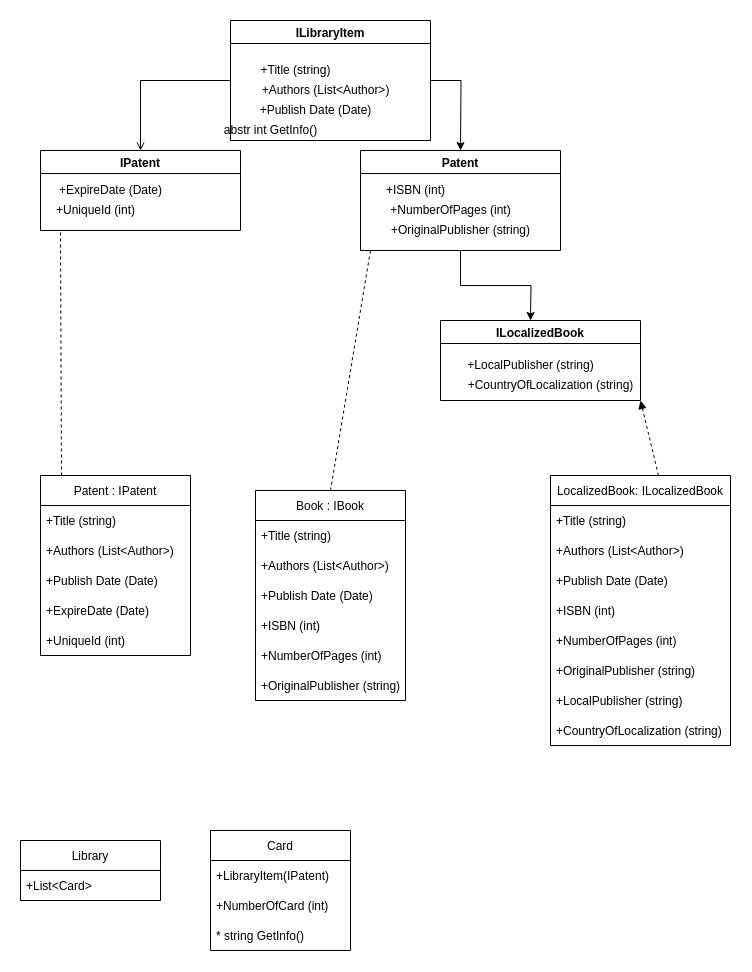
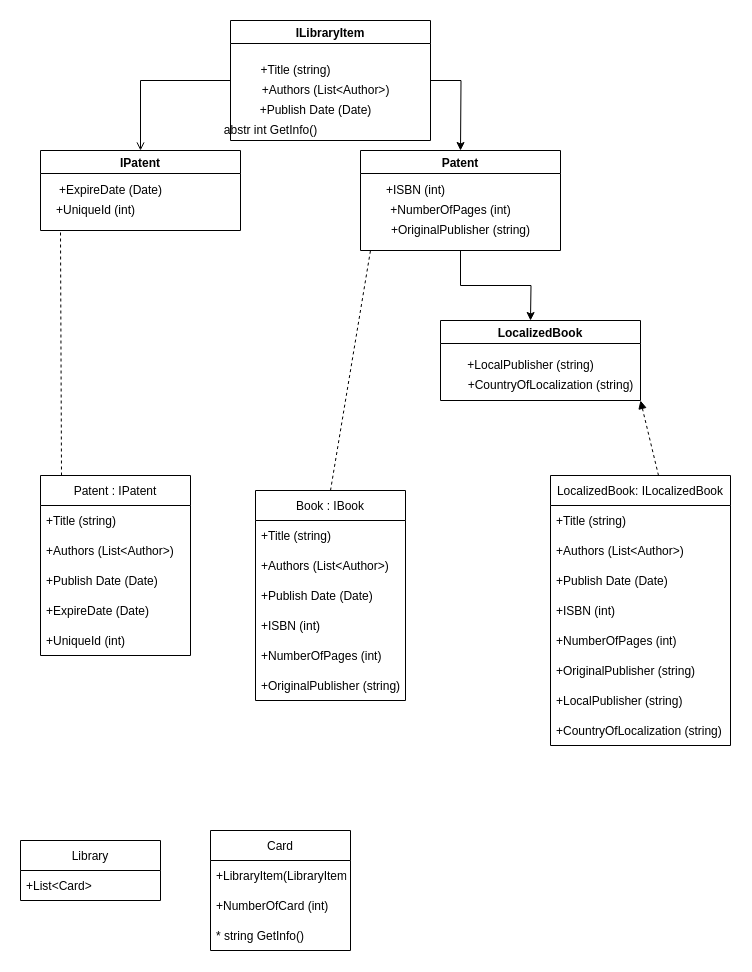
node "ILocalizedBook": label "ILocalizedBook" -> "LocalizedBook"
node "+LibraryItem(IPatent)": label "+LibraryItem(IPatent)" -> "+LibraryItem(LibraryItem)"
